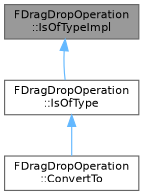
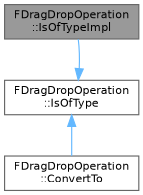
edge "FDragDropOperation ::IsOfType" -> "FDragDropOperation ::IsOfTypeImpl": reversed
